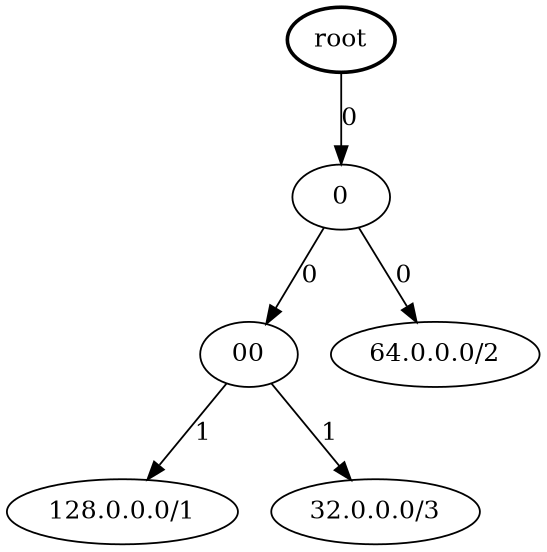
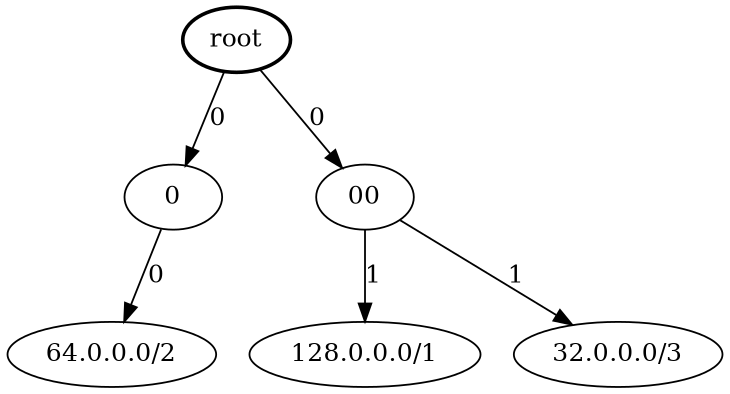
edge "0" -> "00": now "root" -> "00"
